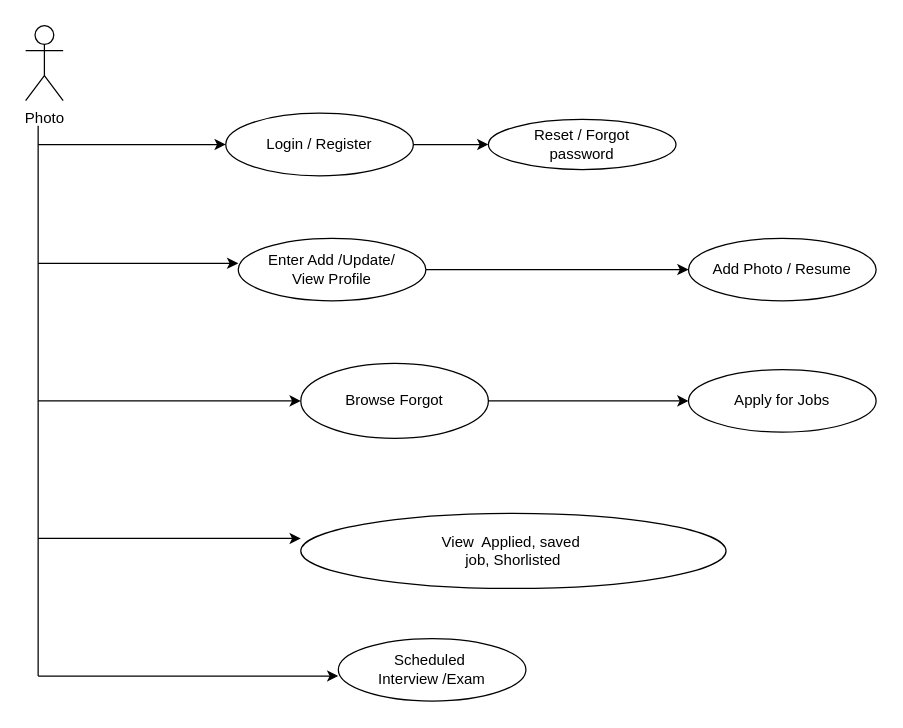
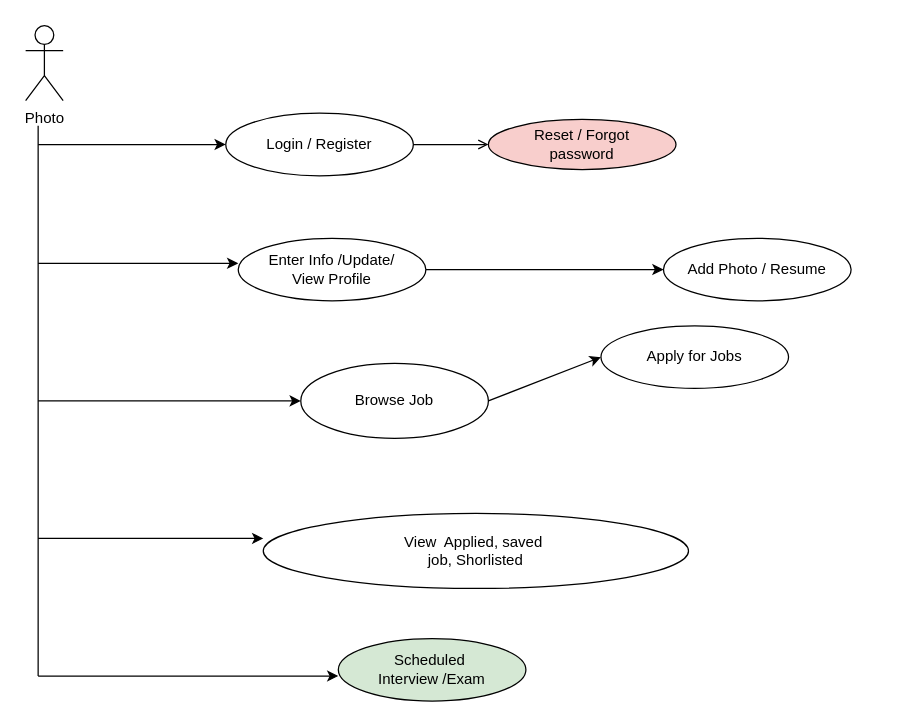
edge "Login / Register" -> "Reset / Forgot password": arrowhead classic -> open
node "Reset / Forgot password": fillcolor #ffffff -> #f8cecc
node "Enter Add /Update/ View Profile": label "Enter Add /Update/ View Profile" -> "Enter Info /Update/ View Profile"
node "Add Photo / Resume": moved (782, 269) -> (757, 269)
node "Browse Forgot": label "Browse Forgot" -> "Browse Job"
node "Apply for Jobs": moved (782, 401) -> (694, 357)
node "View Applied, saved job, Shorlisted": moved (513, 551) -> (476, 551)
node "Scheduled Interview /Exam": fillcolor #ffffff -> #d5e8d4
